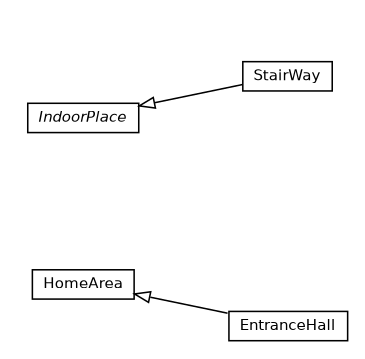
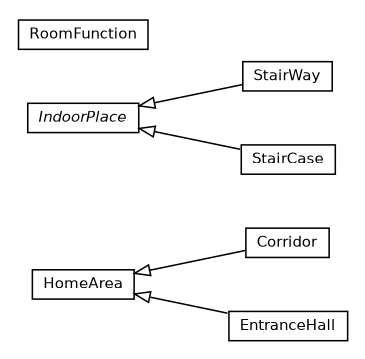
node "RoomFunction": added
node "StairCase": added
node "Corridor": added
